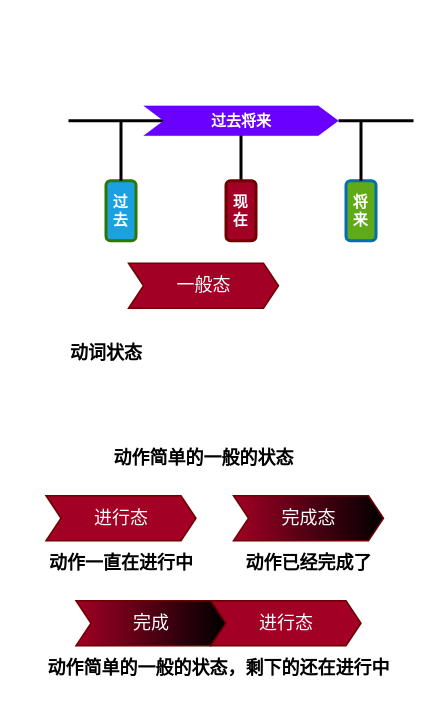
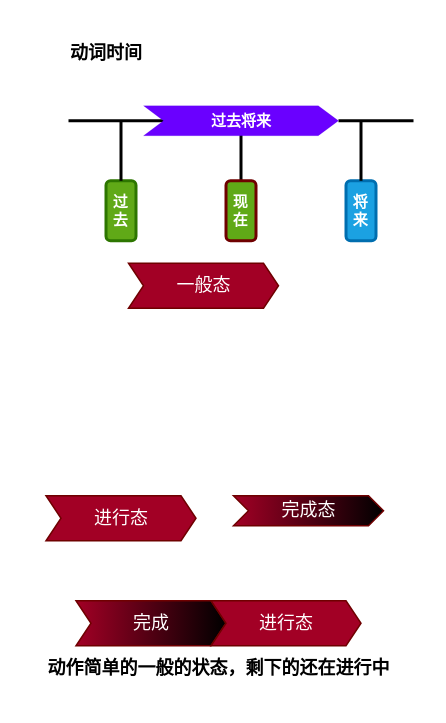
node "动词时间": added
node "过去": fillcolor #1ba1e2 -> #60a917
node "现在": fillcolor #a20025 -> #60a917
node "将来": fillcolor #60a917 -> #1ba1e2
node "动词状态": removed
node "动作简单的一般的状态": removed
node "完成态": size 150x45 -> 150x30
node "动作一直在进行中": removed
node "动作已经完成了": removed
